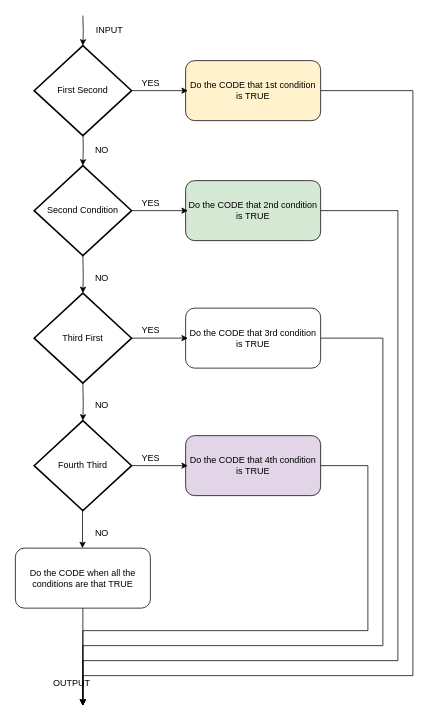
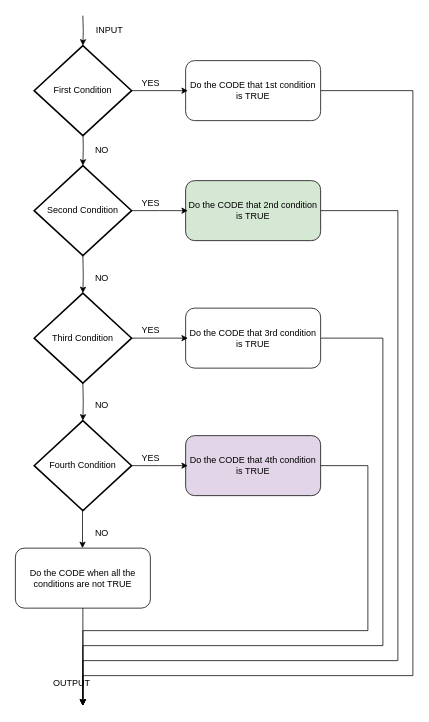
node "First Second": label "First Second" -> "First Condition"
node "Do the CODE that 1st condition is TRUE": fillcolor #fff2cc -> #ffffff
node "Third First": label "Third First" -> "Third Condition"
node "Fourth Third": label "Fourth Third" -> "Fourth Condition"
node "Do the CODE when all the conditions are that TRUE": label "Do the CODE when all the conditions are that TRUE" -> "Do the CODE when all the conditions are not TRUE"
